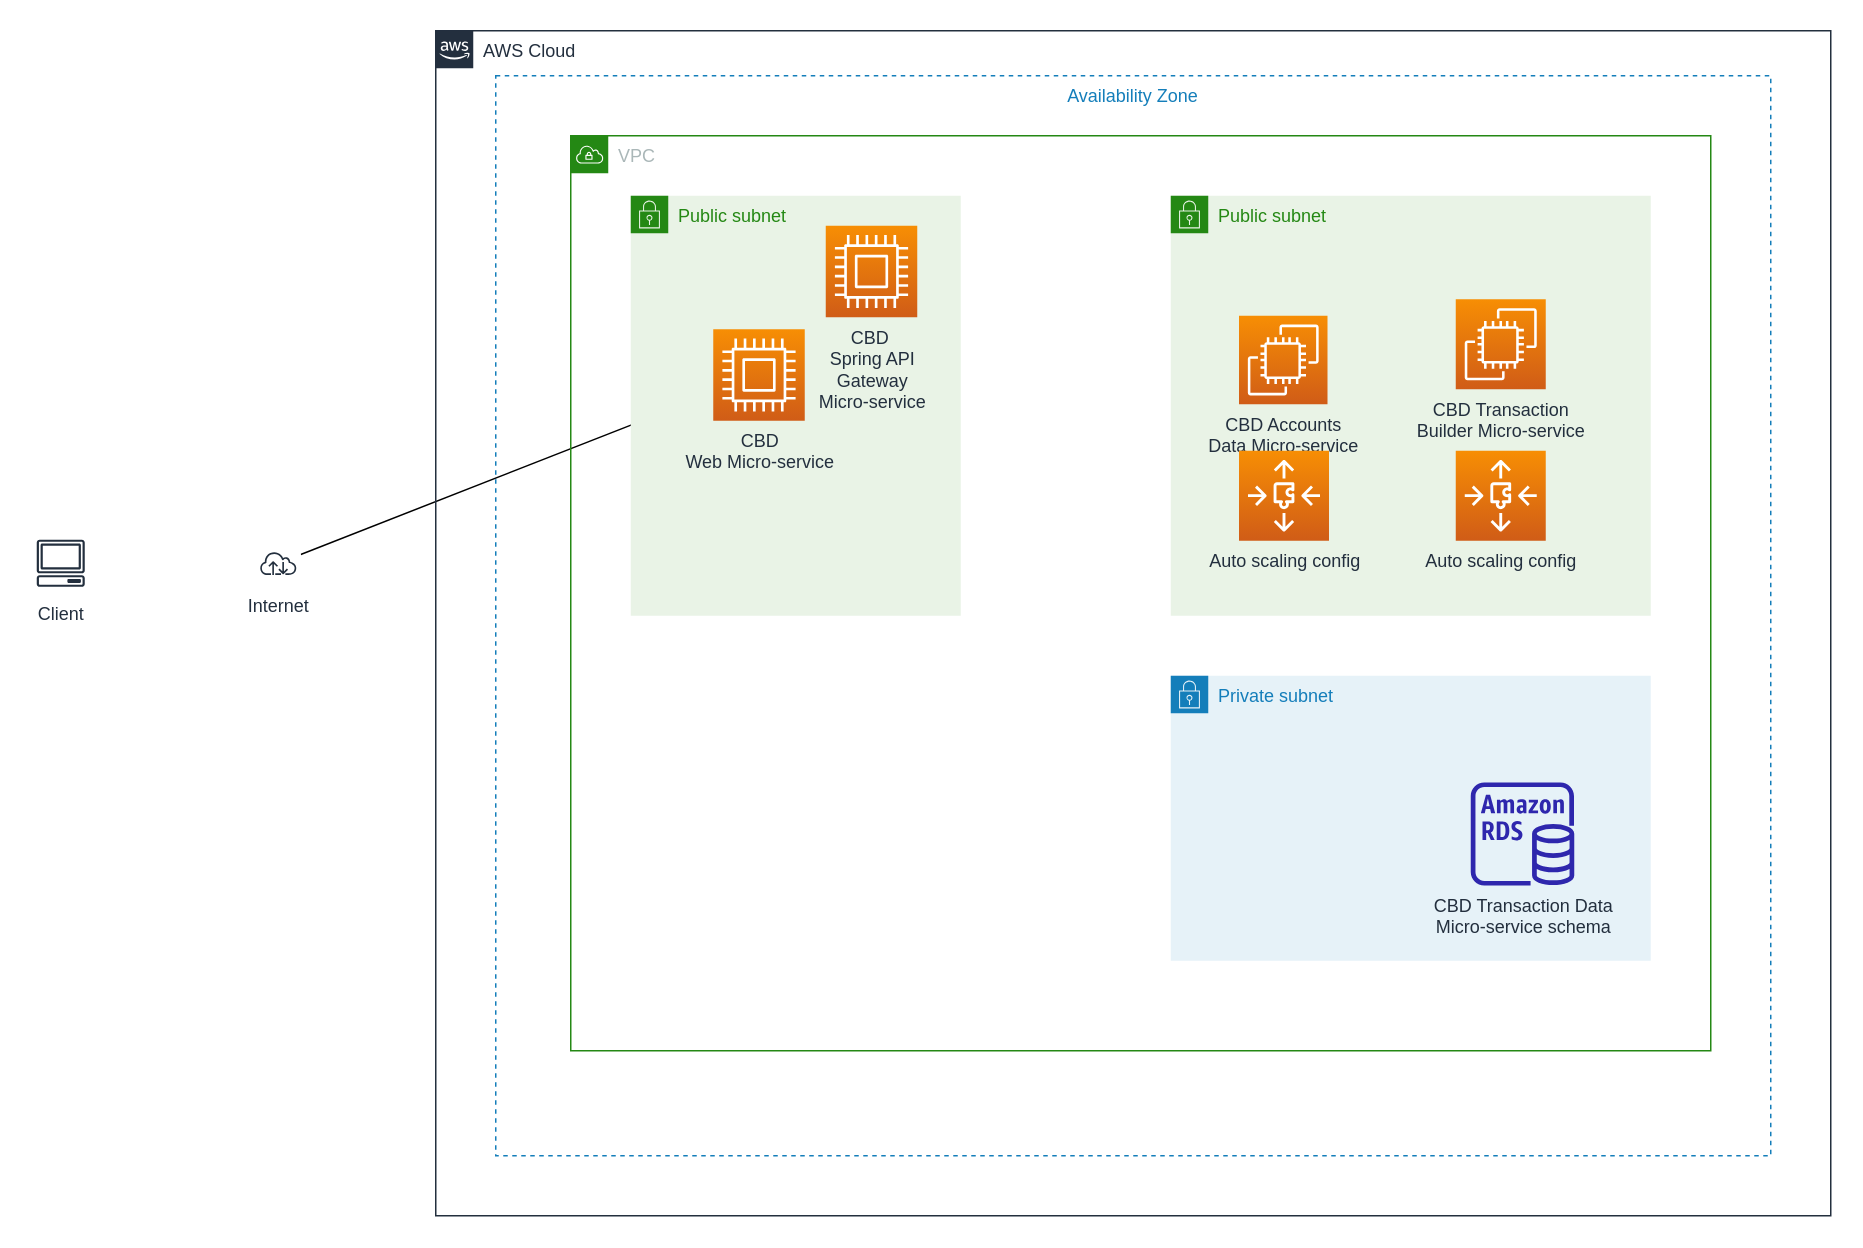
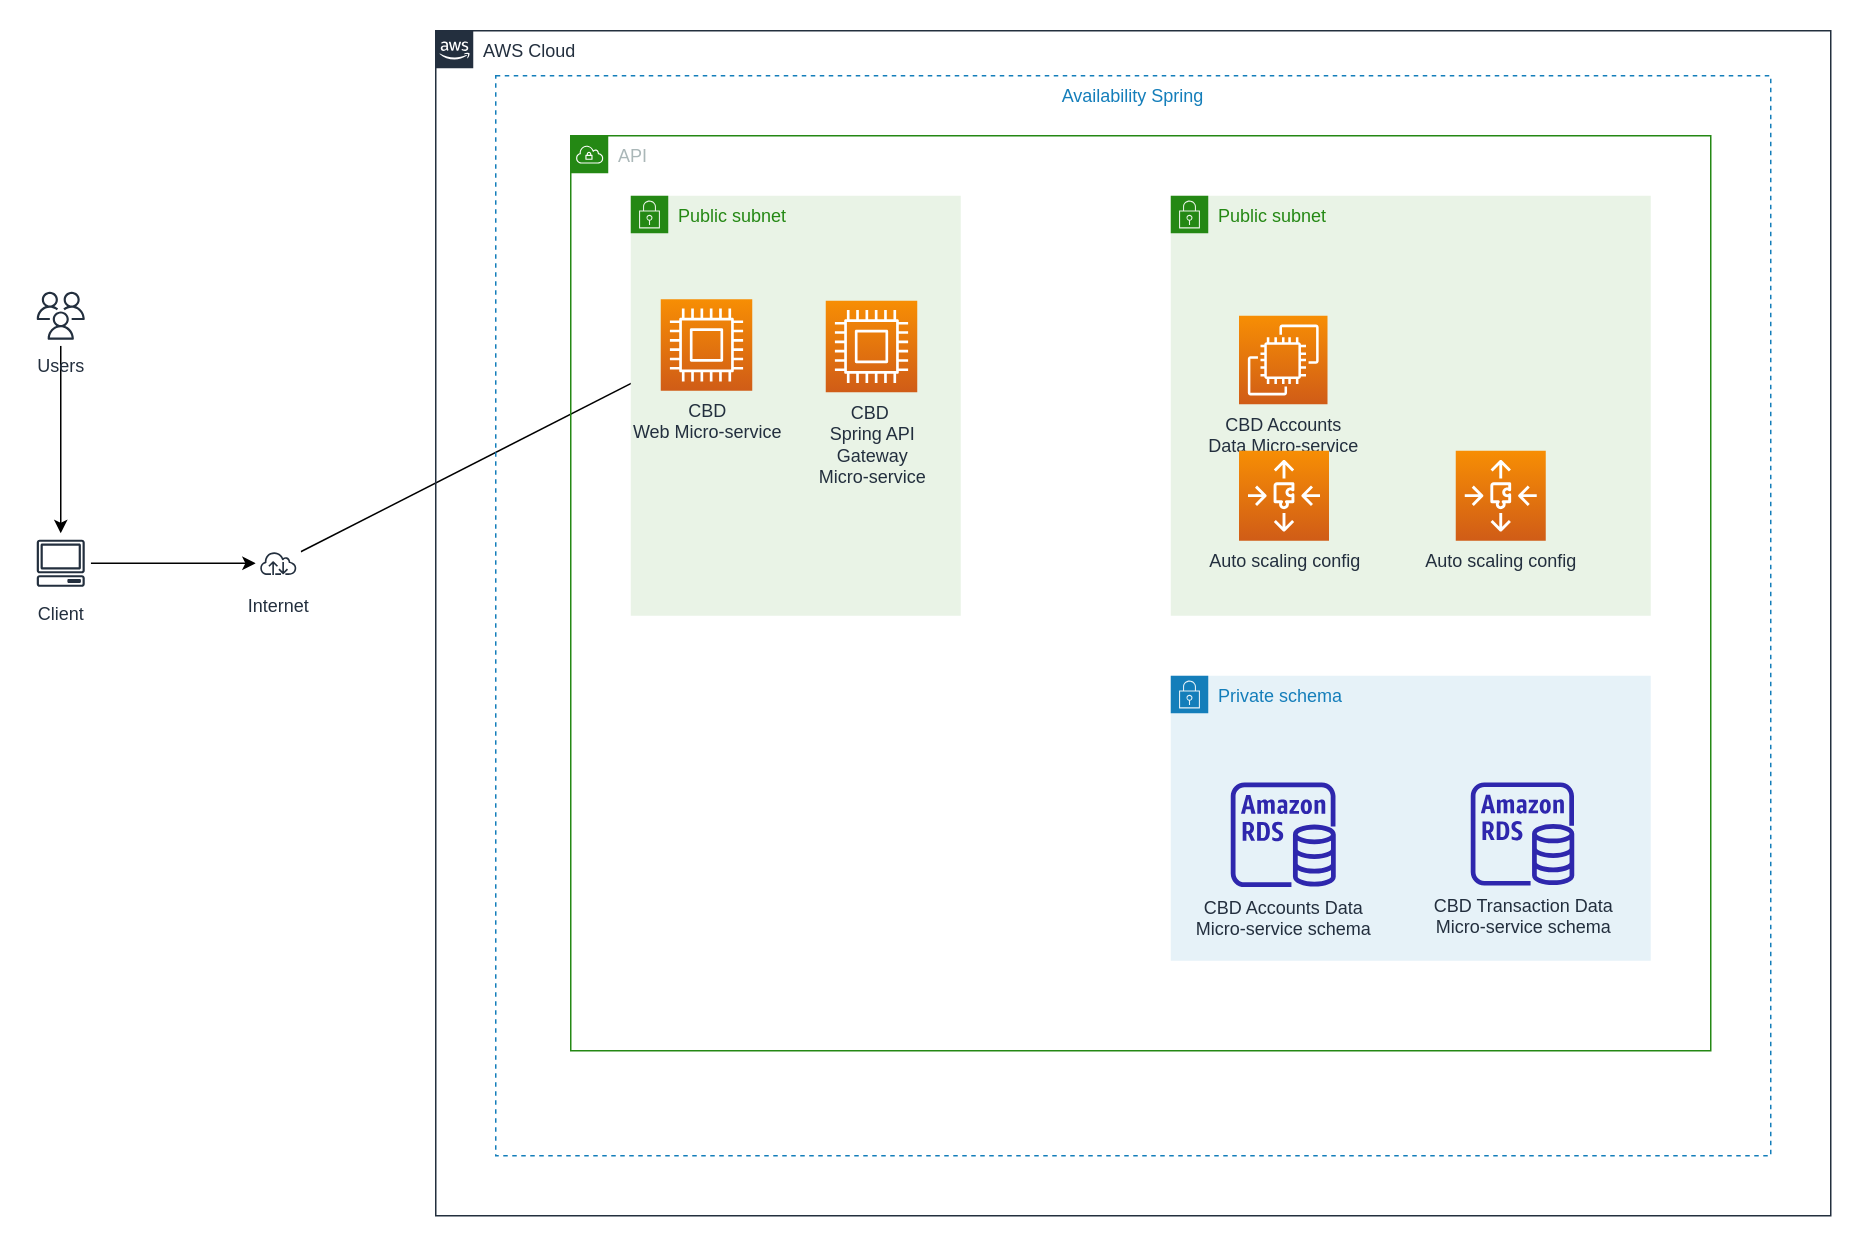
node "Availability Zone": label "Availability Zone" -> "Availability Spring"
node "VPC": label "VPC" -> "API"
node "CBD Spring API Gateway Micro-service": moved (872, 272) -> (872, 347)
node "Users": added
node "CBD Transaction Builder Micro-service": removed
node "CBD Web Micro-service": moved (759, 375) -> (707, 345)
edge "Users" -> "Client": added
edge "Client" -> "Internet": added
node "Private subnet": label "Private subnet" -> "Private schema"
node "CBD Accounts Data Micro-service schema": added
